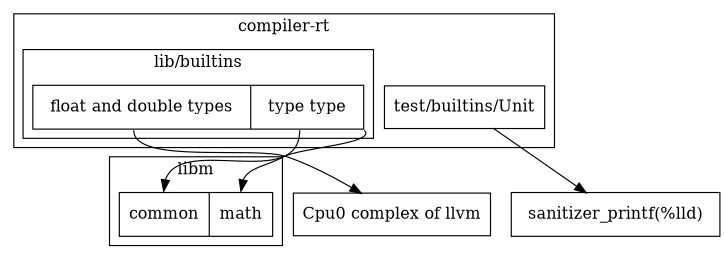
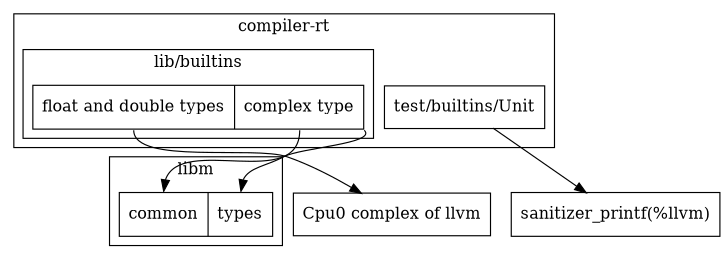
node "float and double types": text "type type" -> "complex type"
node "common": text "math" -> "types"
node "sanitizer_printf(%lld)": label "sanitizer_printf(%lld)" -> "sanitizer_printf(%llvm)"
